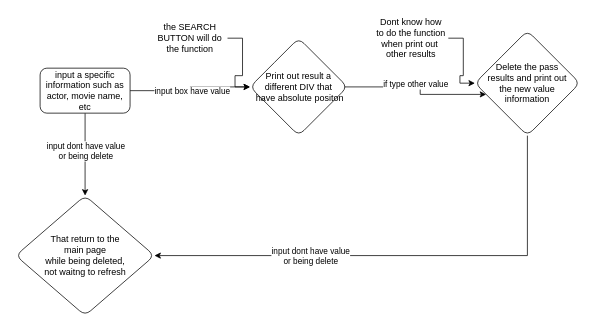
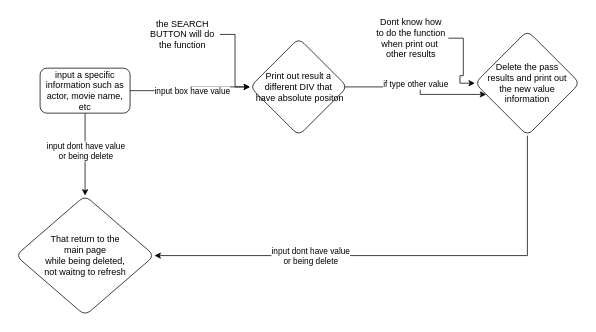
node "the SEARCH BUTTON will do the function": moved (190, 38) -> (183, 34)
